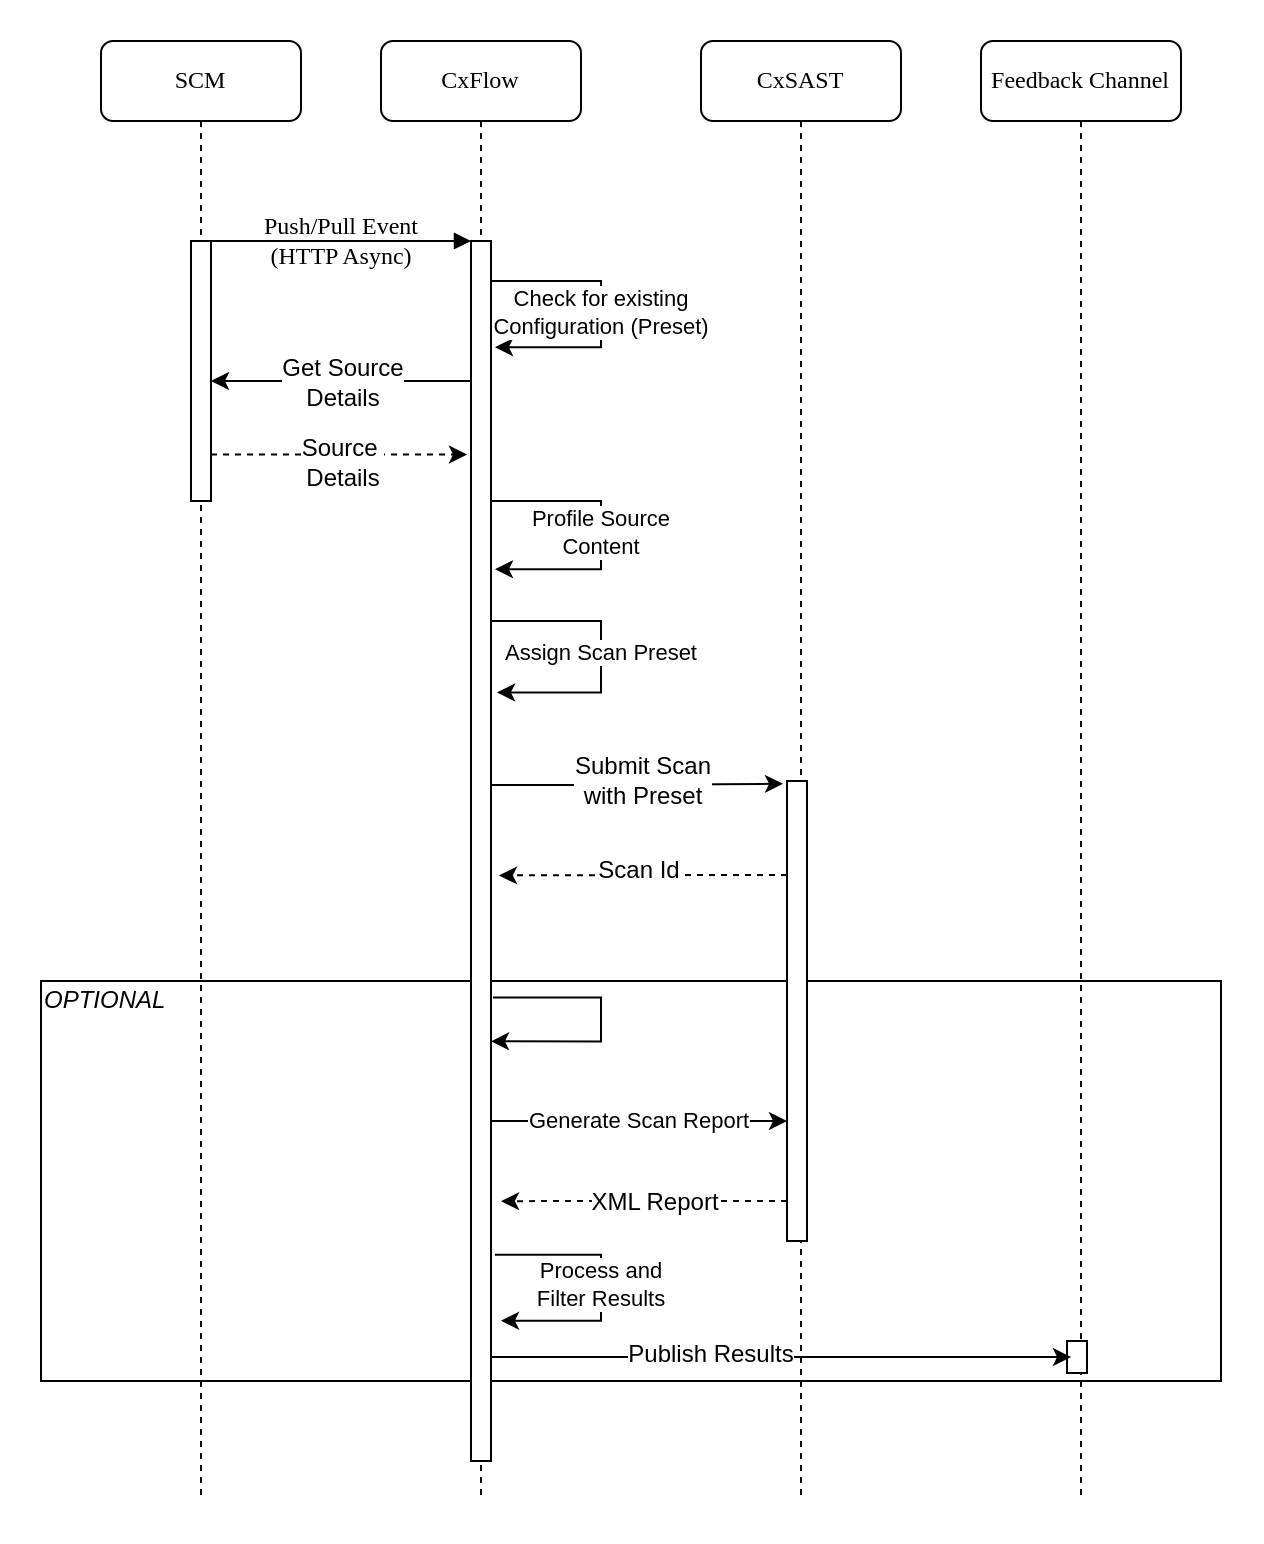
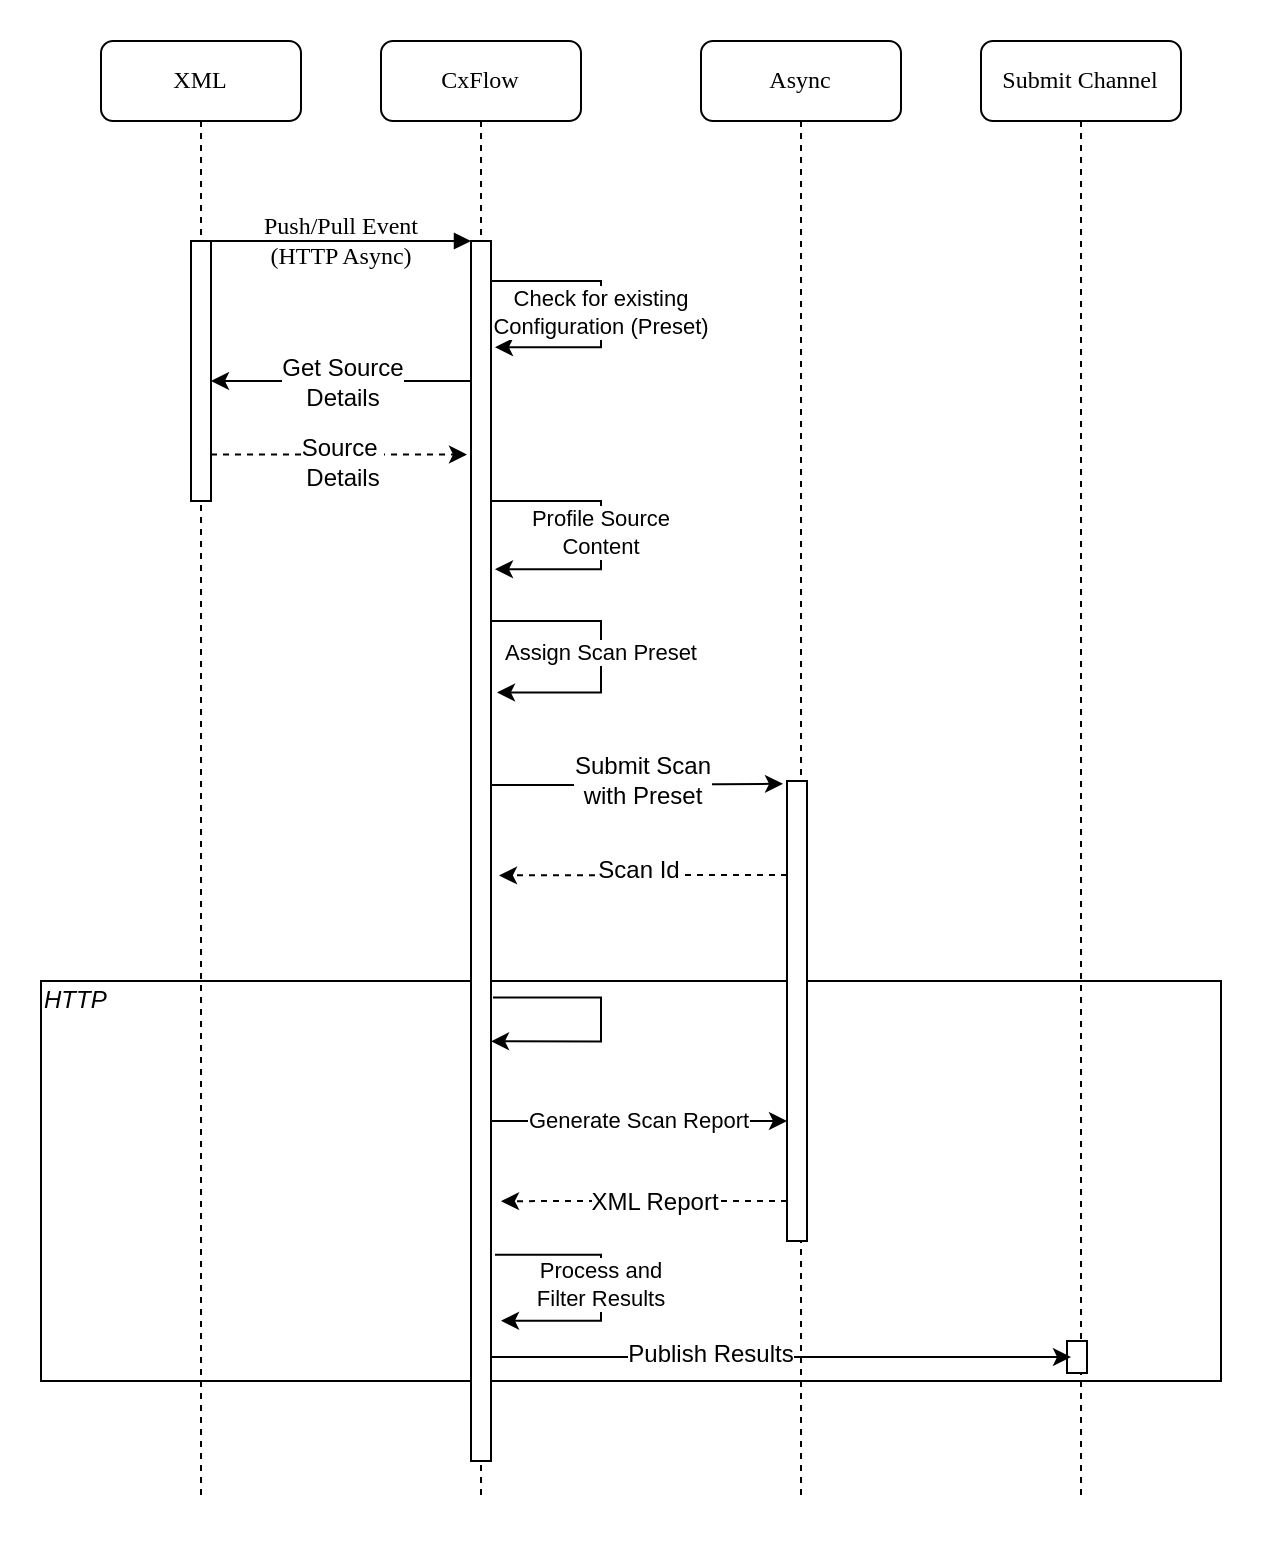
node "SCM": label "SCM" -> "XML"
node "CxSAST": label "CxSAST" -> "Async"
node "Feedback Channel": label "Feedback Channel" -> "Submit Channel"
node "OPTIONAL": label "OPTIONAL" -> "HTTP"
